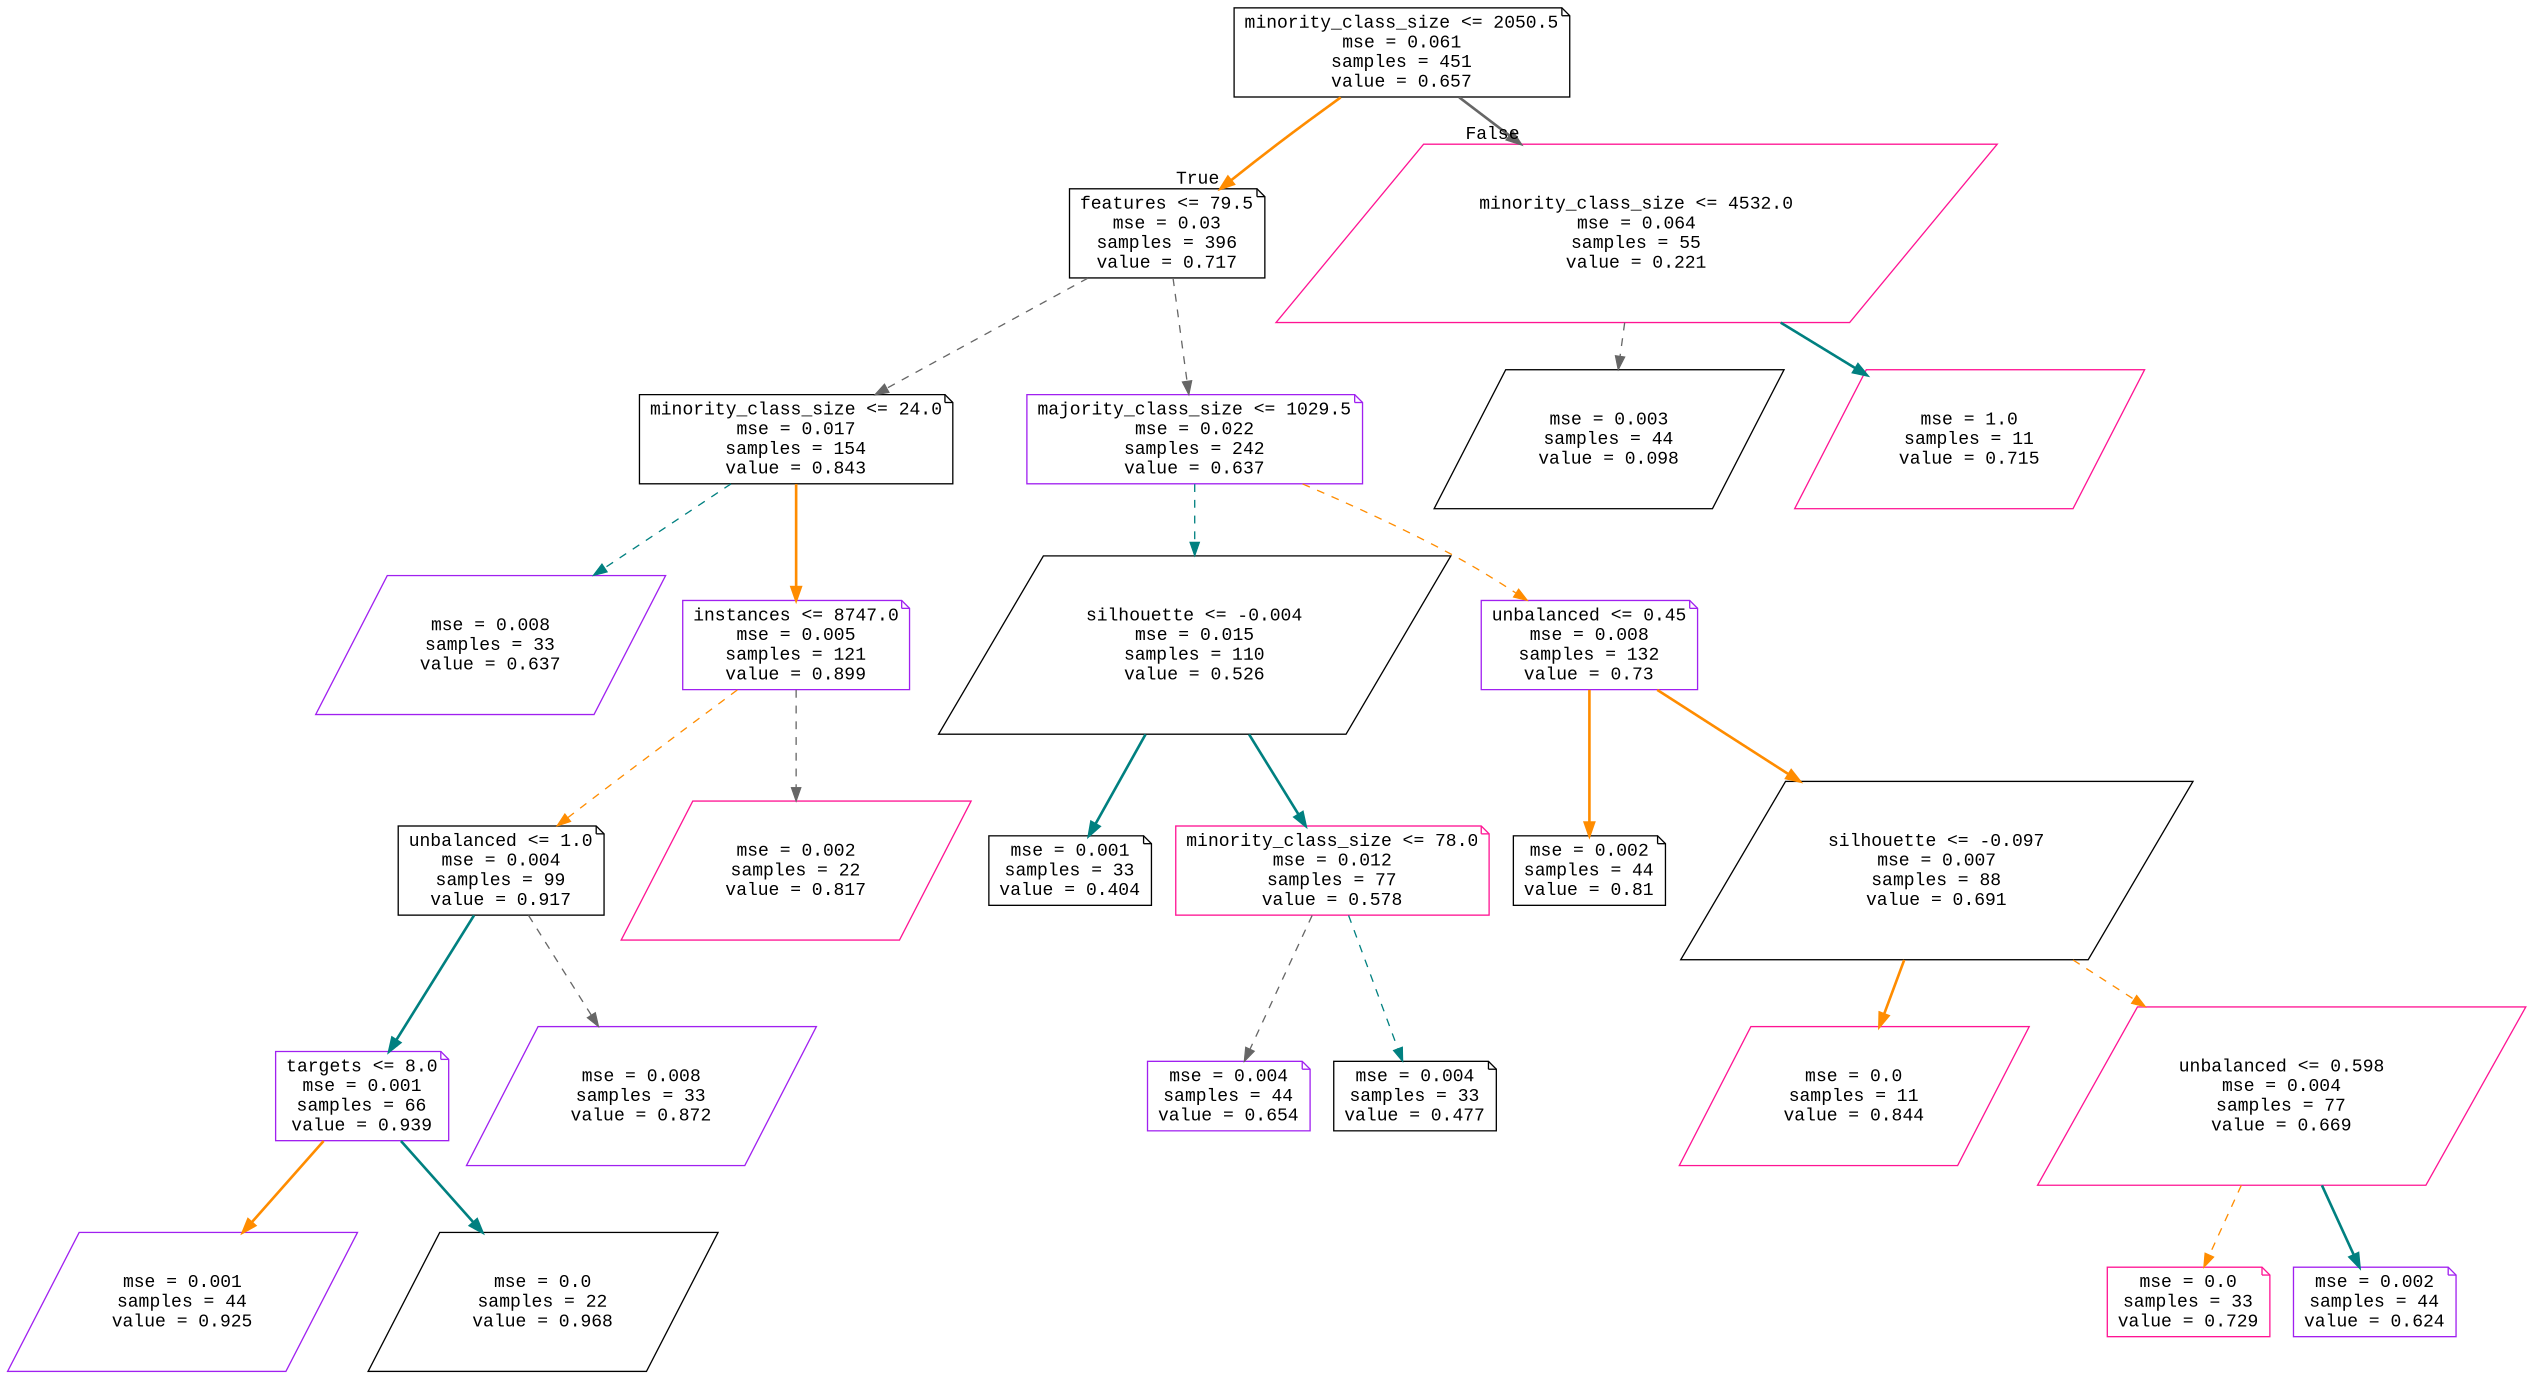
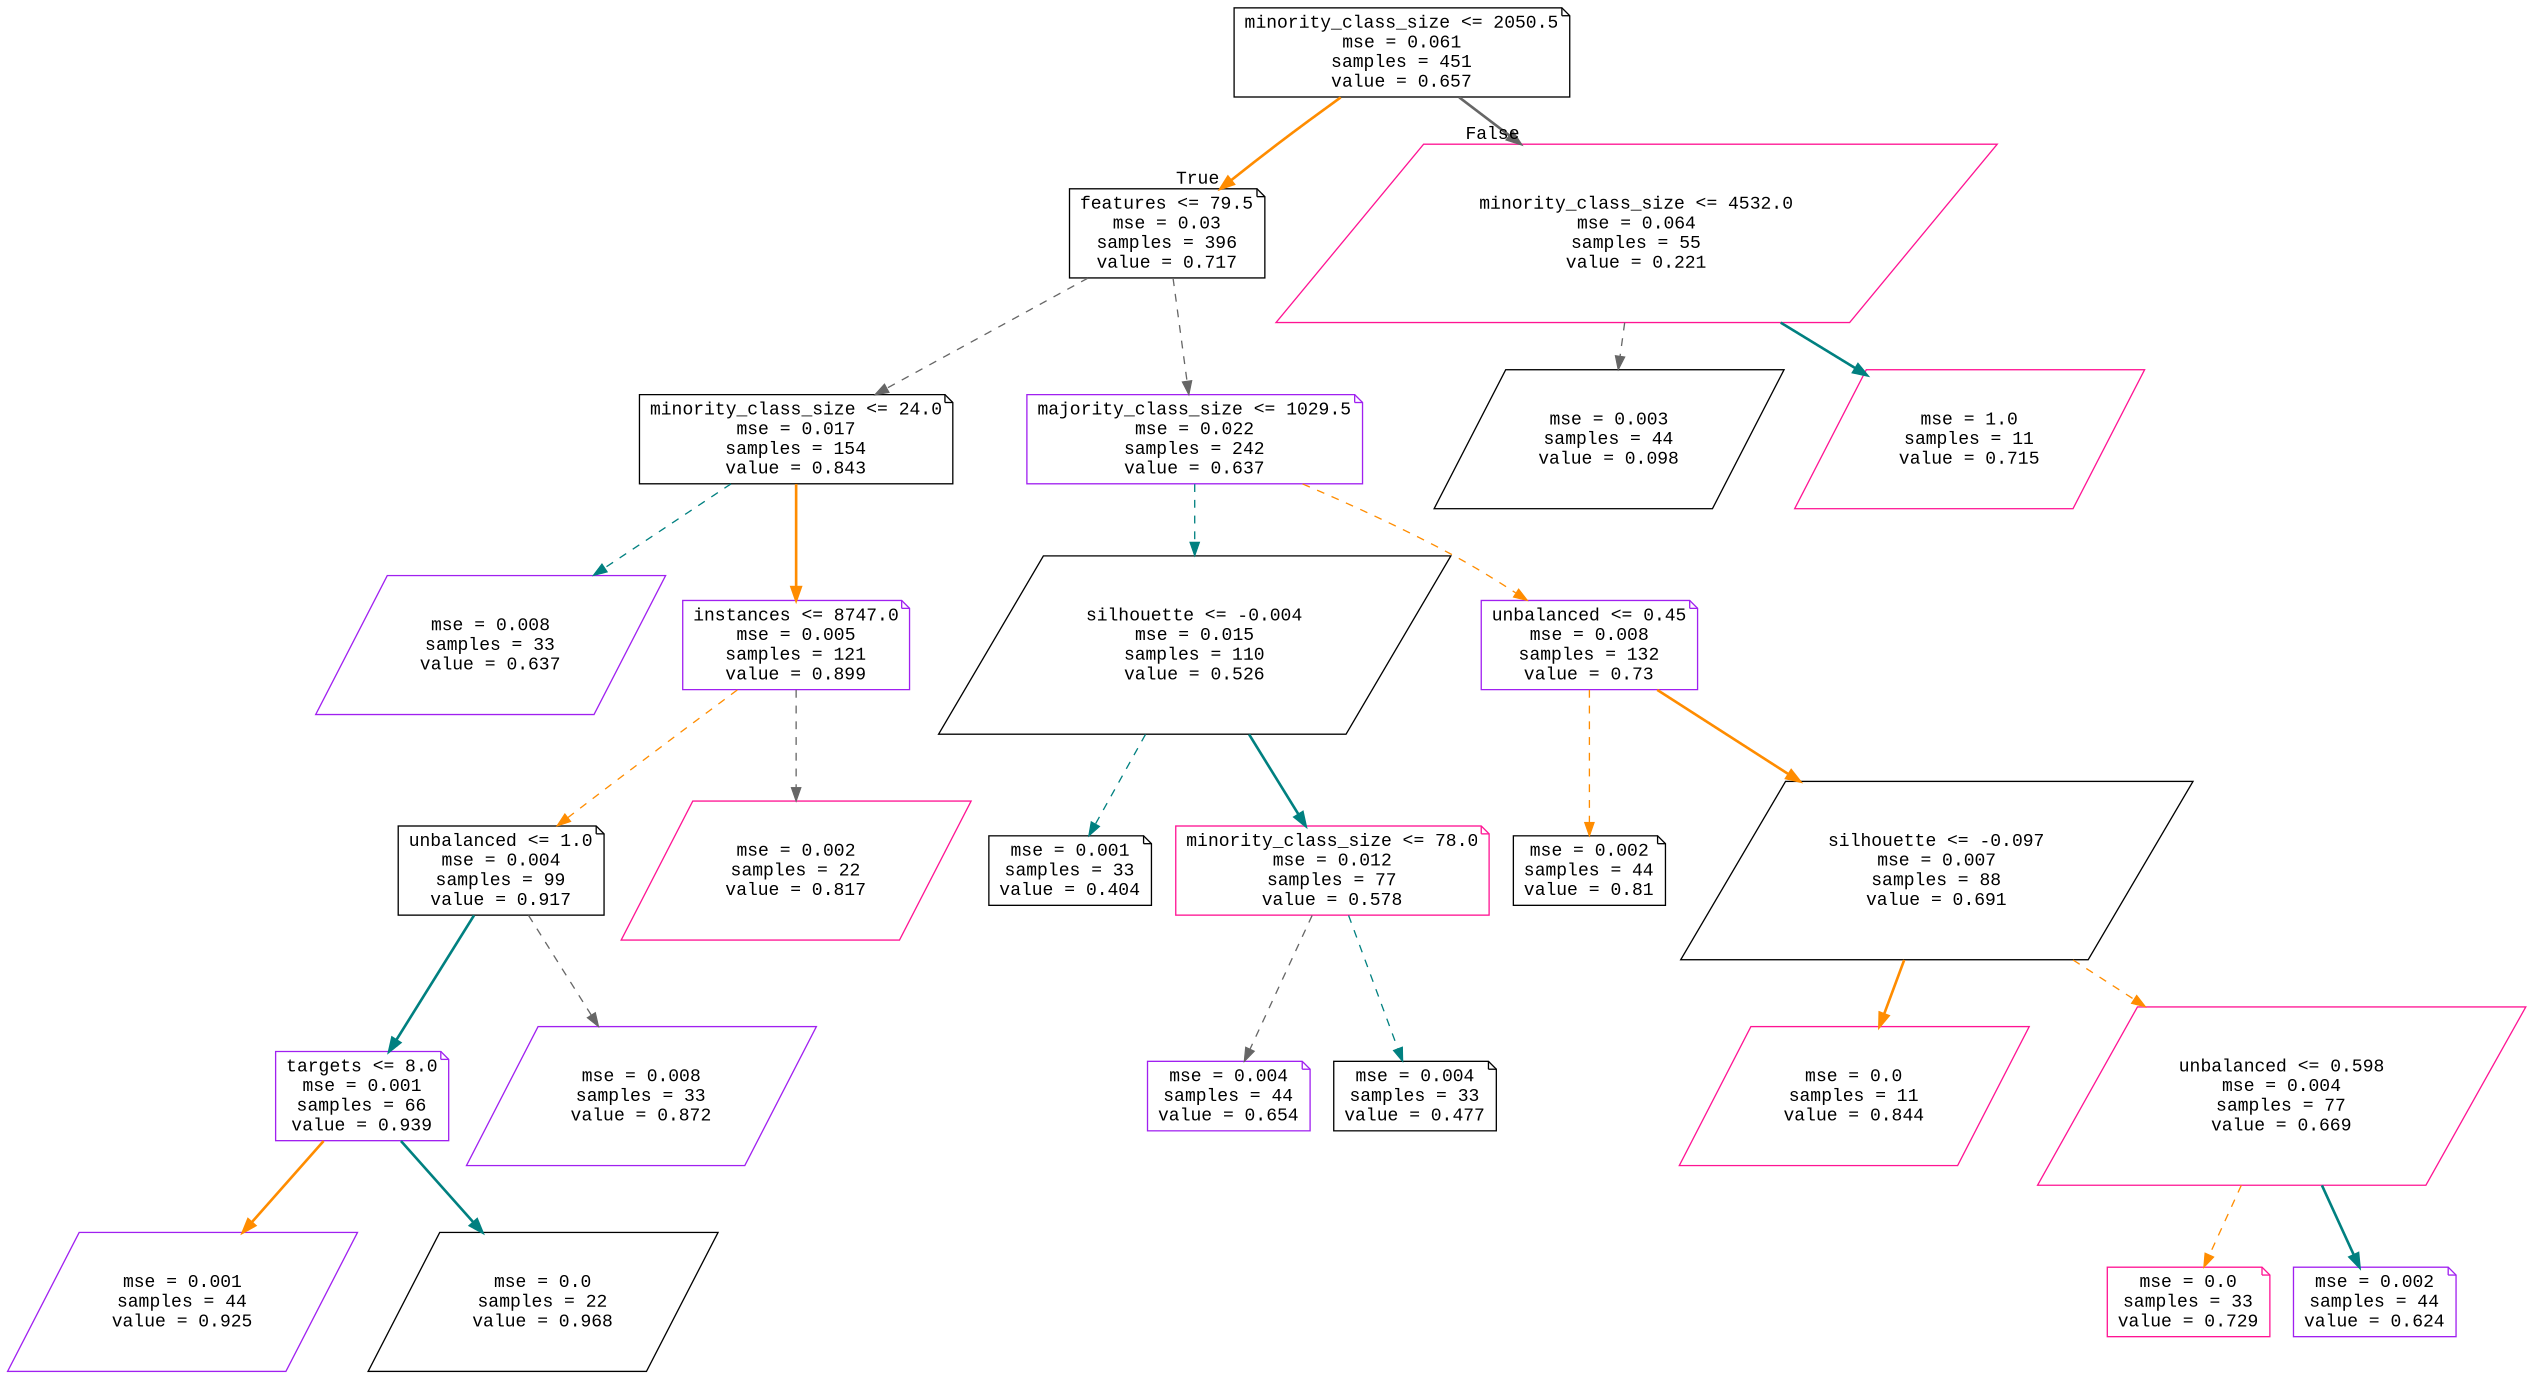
edge "unbalanced <= 0.45 mse = 0.008 samples = 132 value = 0.73" -> "mse = 0.002 samples = 44 value = 0.81": style bold -> dashed
edge "silhouette <= -0.004 mse = 0.015 samples = 110 value = 0.526" -> "mse = 0.001 samples = 33 value = 0.404": style bold -> dashed
